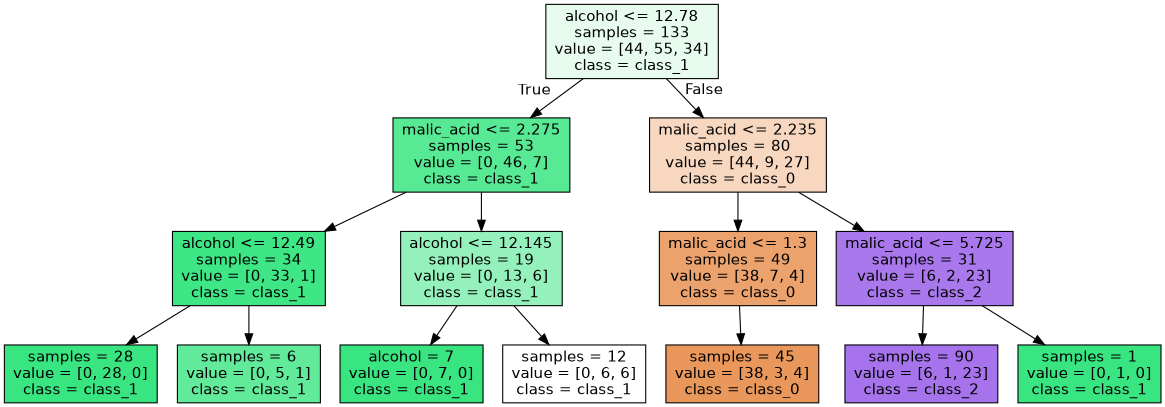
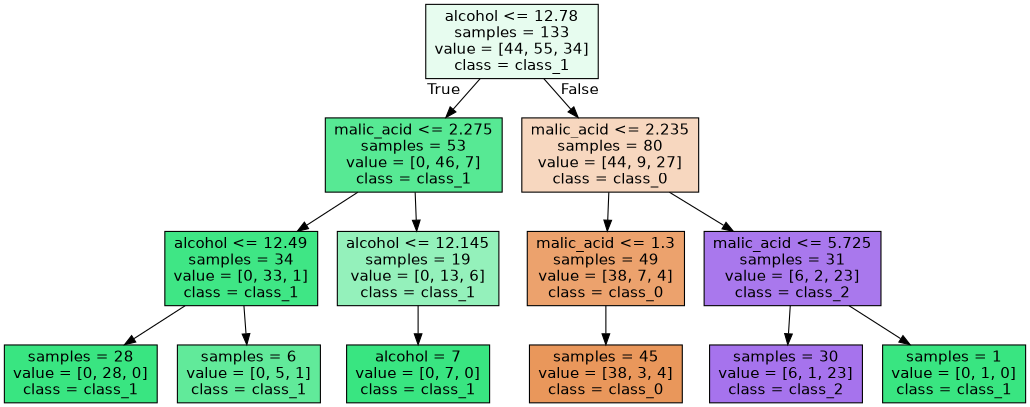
node "samples = 12 value = [0, 6, 6] class = class_1": removed
node "samples = 90 value = [6, 1, 23] class = class_2": label "samples = 90 value = [6, 1, 23] class = class_2" -> "samples = 30 value = [6, 1, 23] class = class_2"
